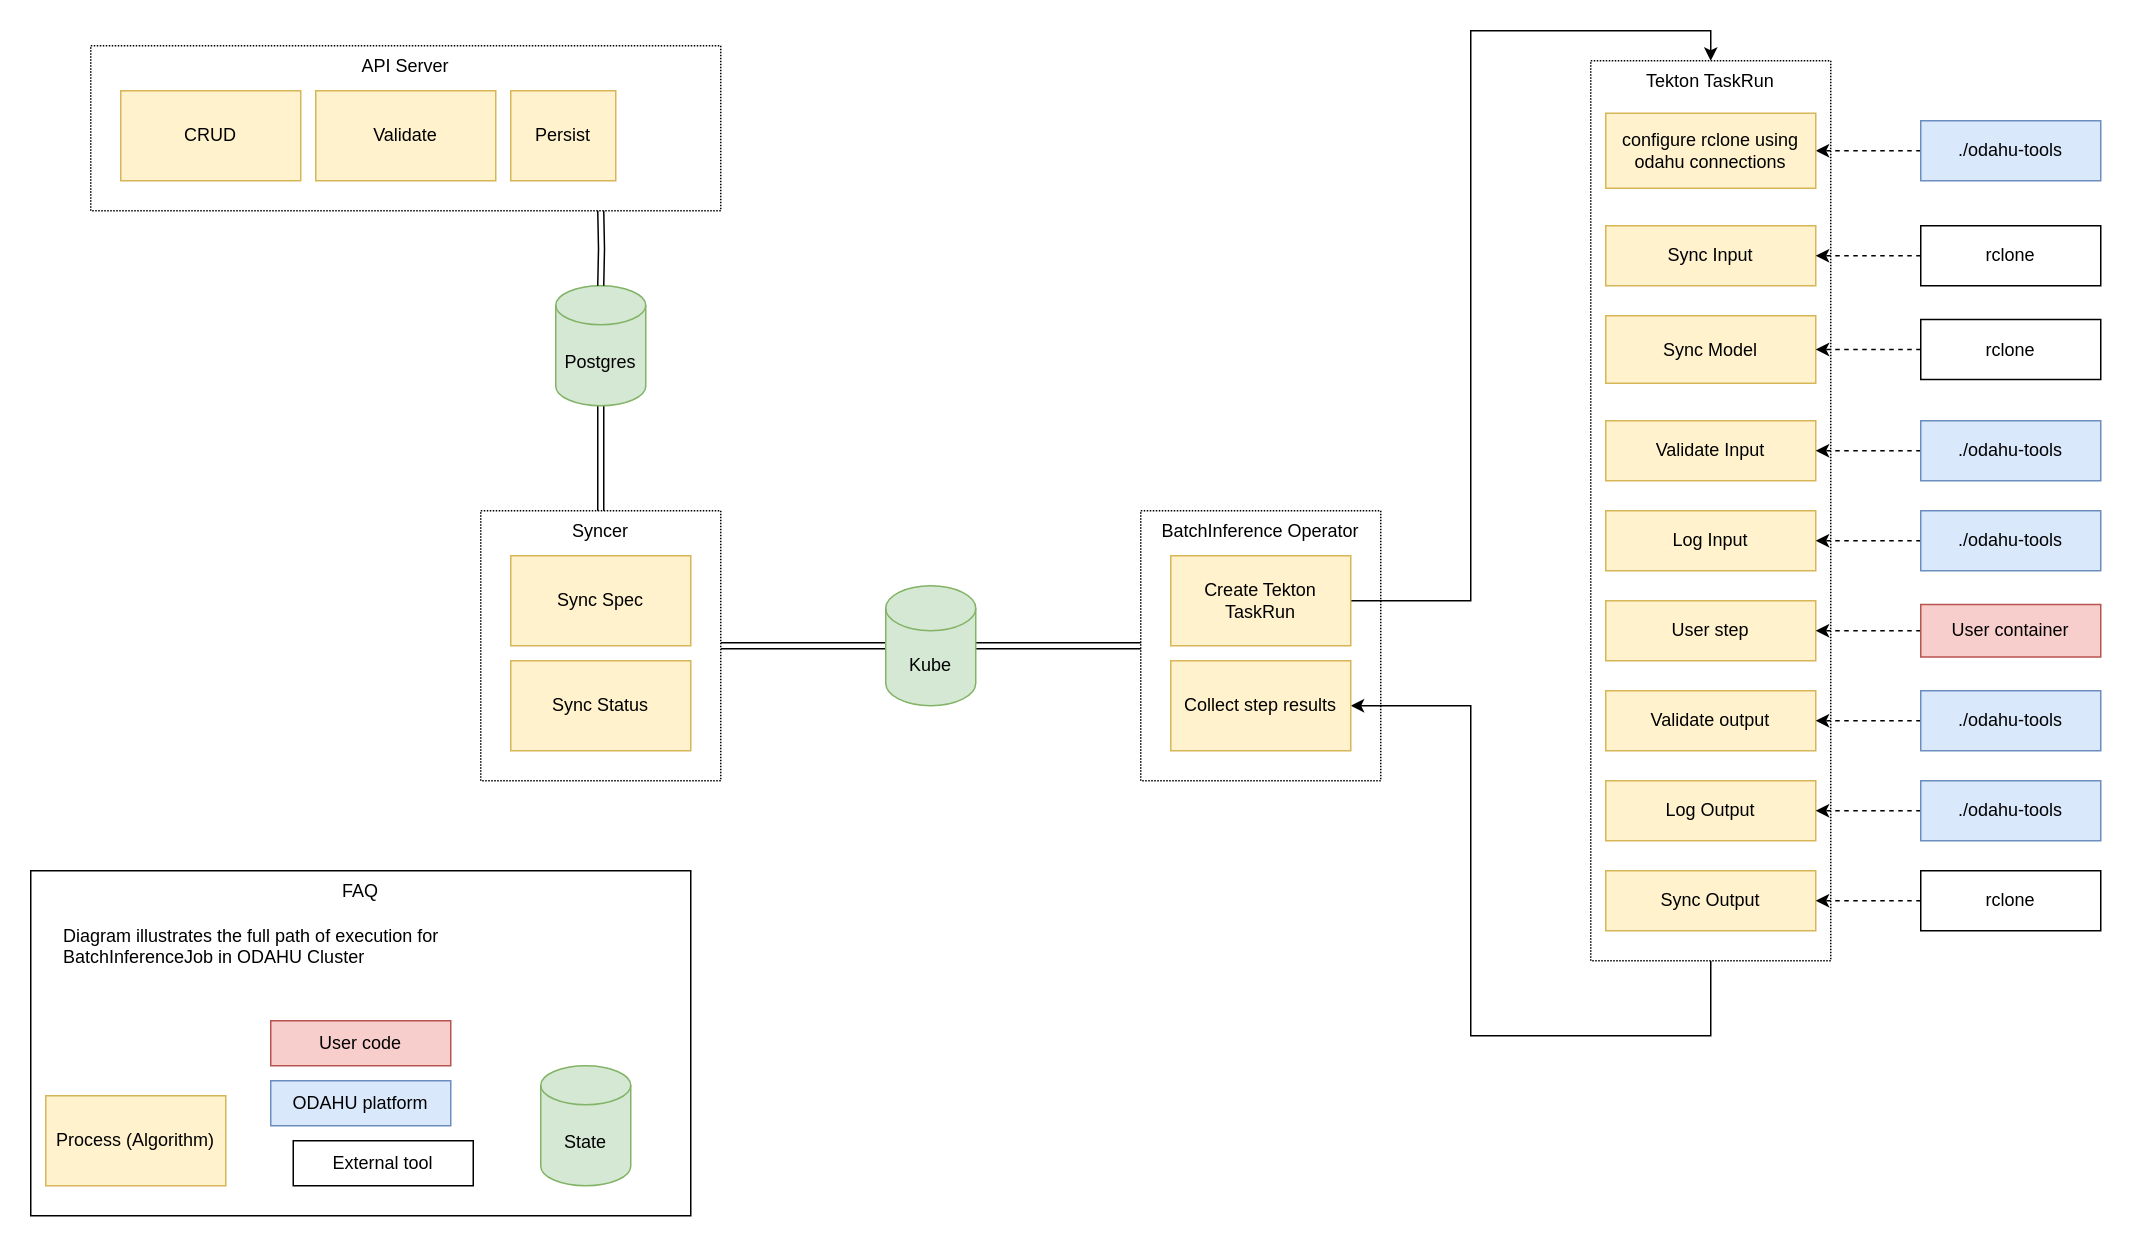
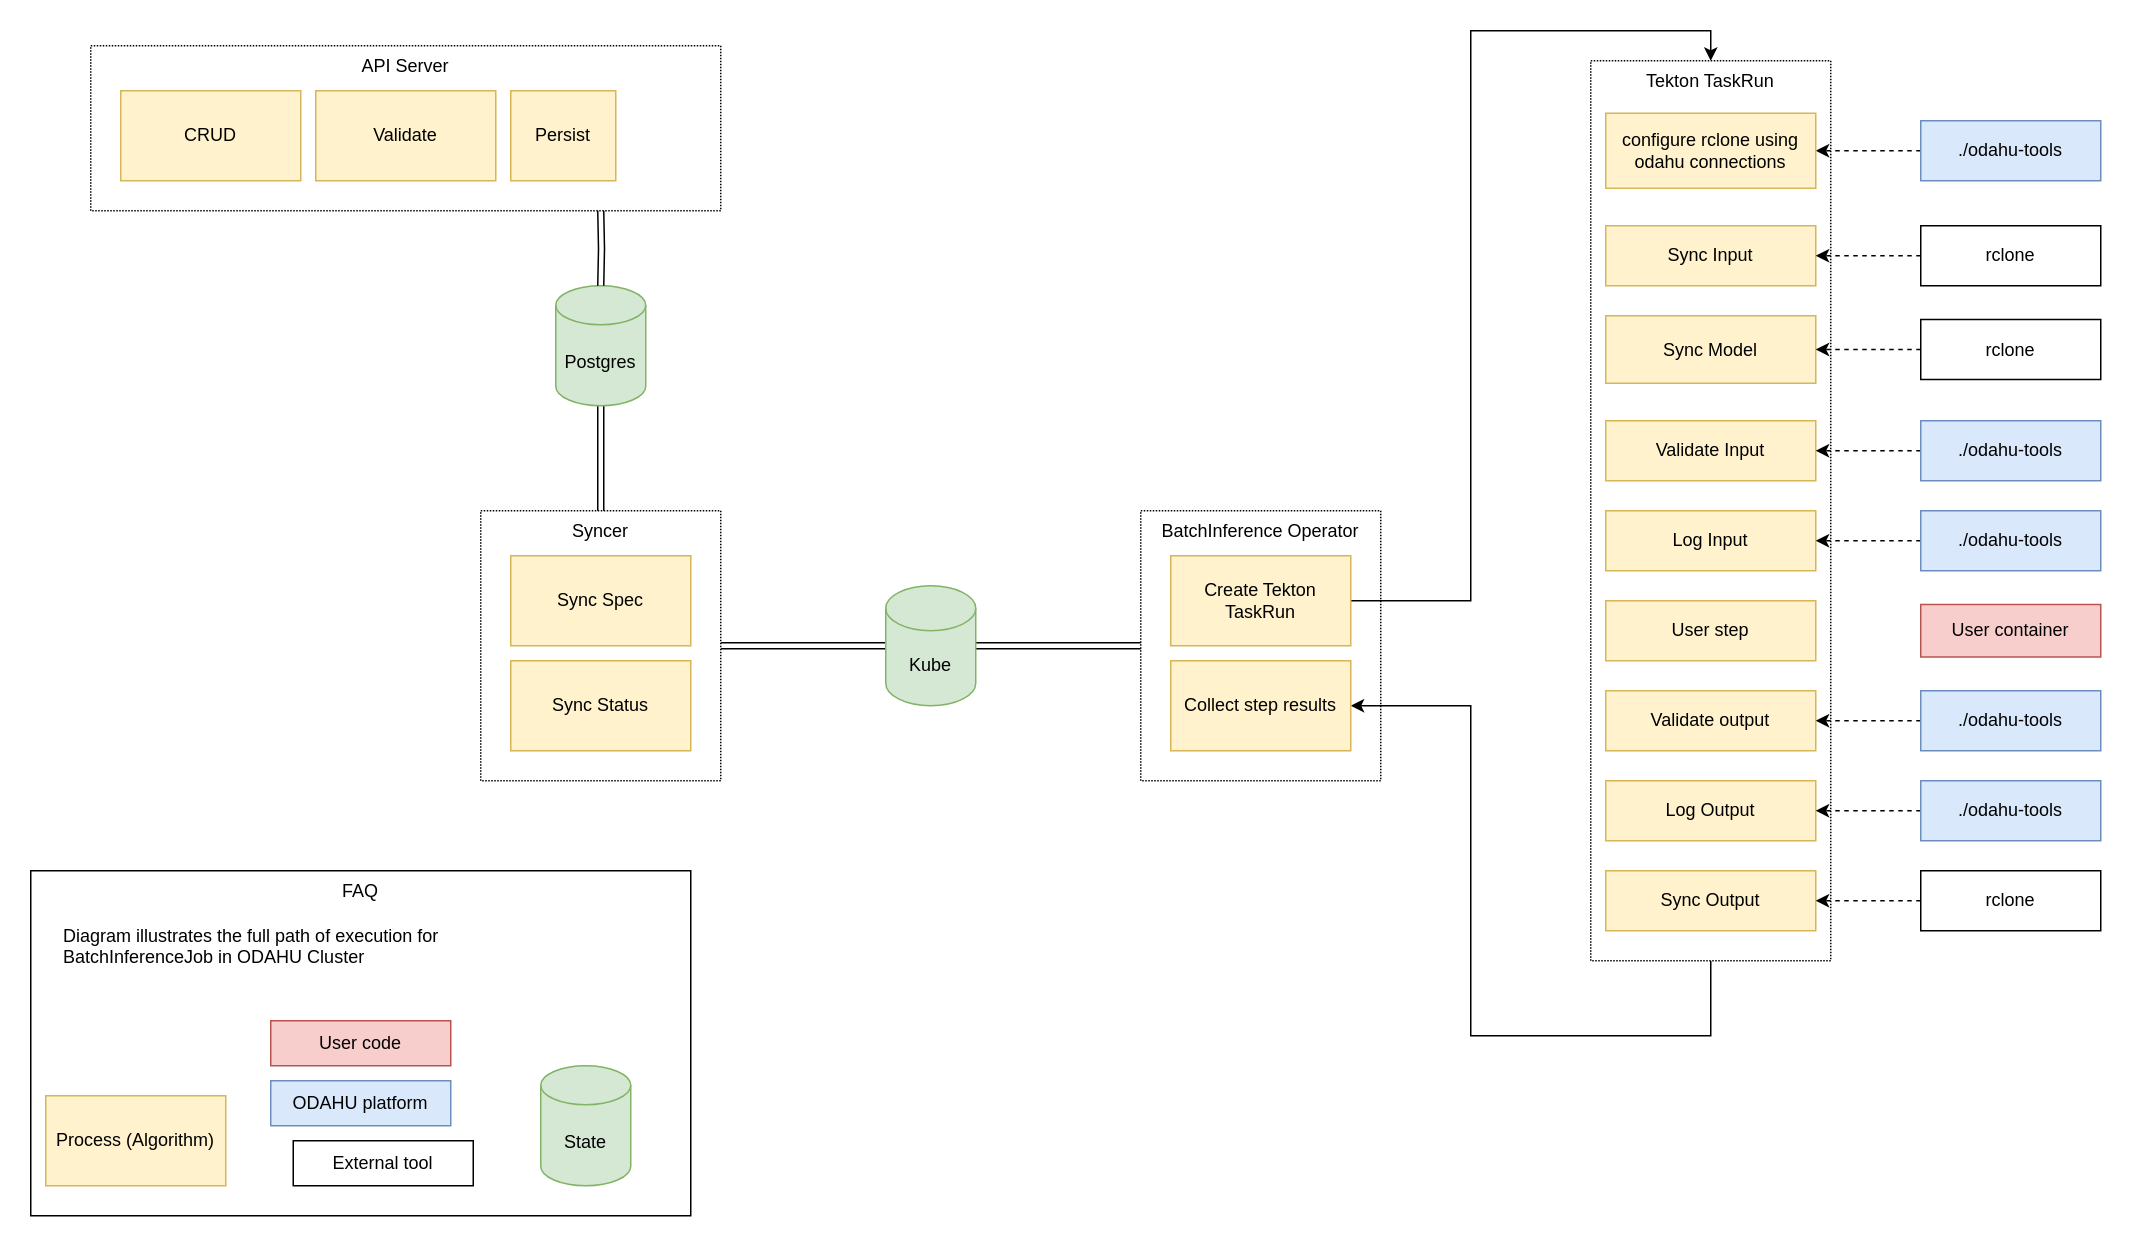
edge "User container" -> "User step": removed
